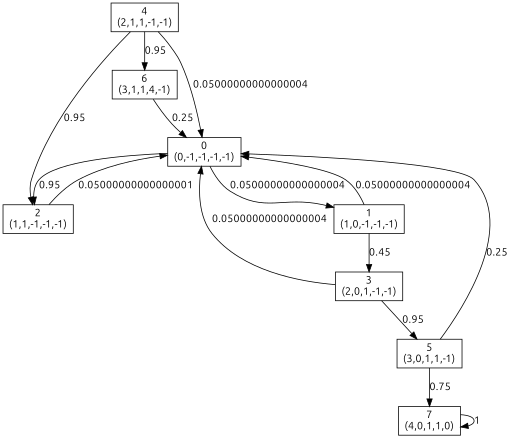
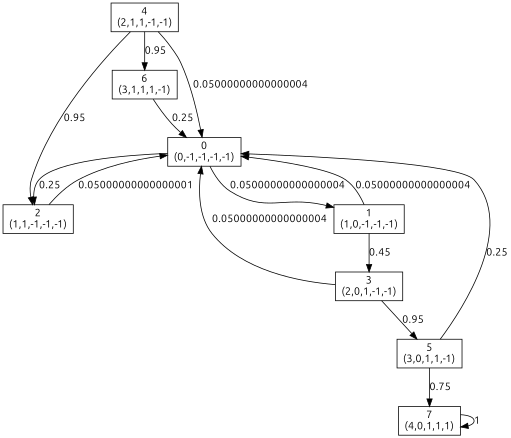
node "6 (3,1,1,4,-1)": label "6 (3,1,1,4,-1)" -> "6 (3,1,1,1,-1)"
edge "0 (0,-1,-1,-1,-1)" -> "2 (1,1,-1,-1,-1)": label "0.95" -> "0.25"
node "7 (4,0,1,1,0)": label "7 (4,0,1,1,0)" -> "7 (4,0,1,1,1)"
